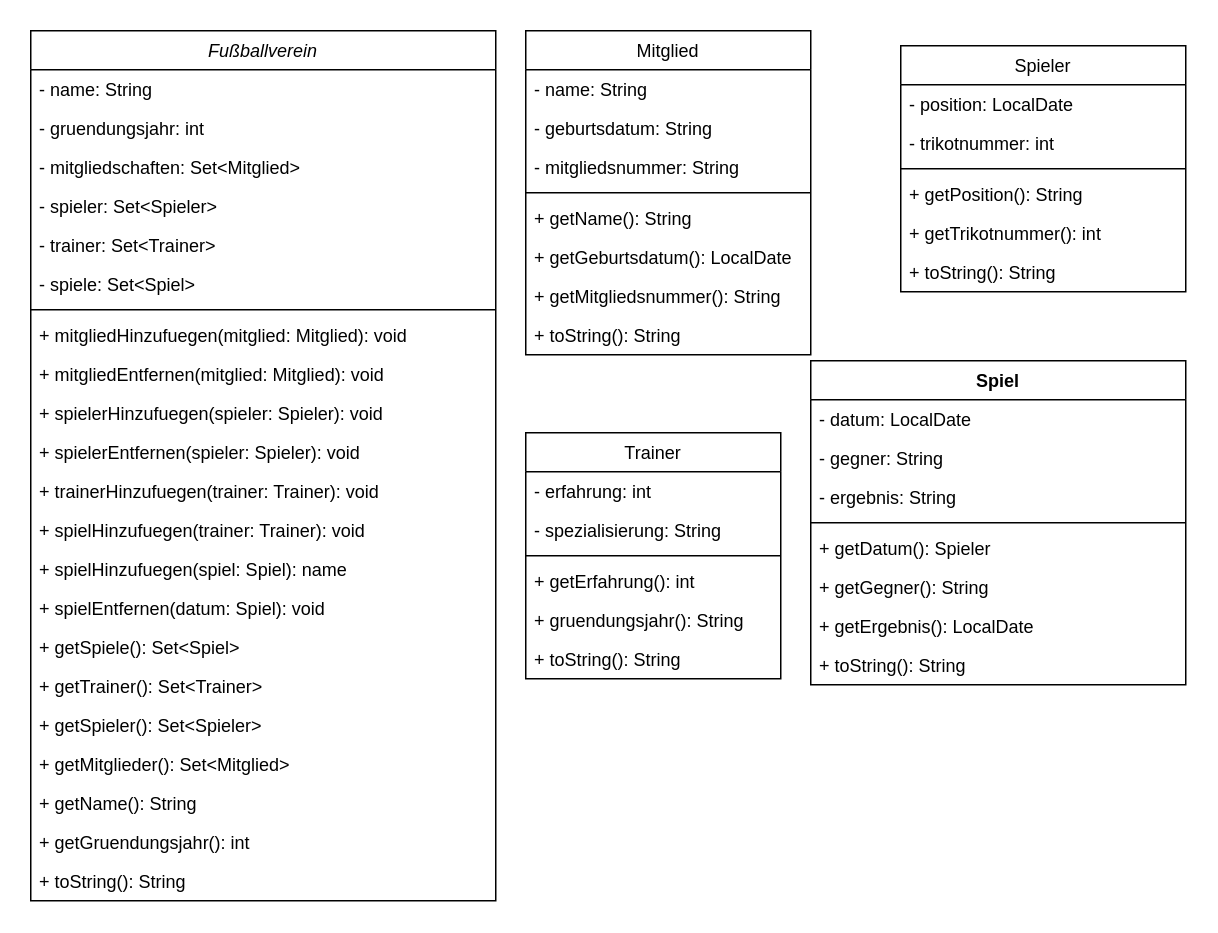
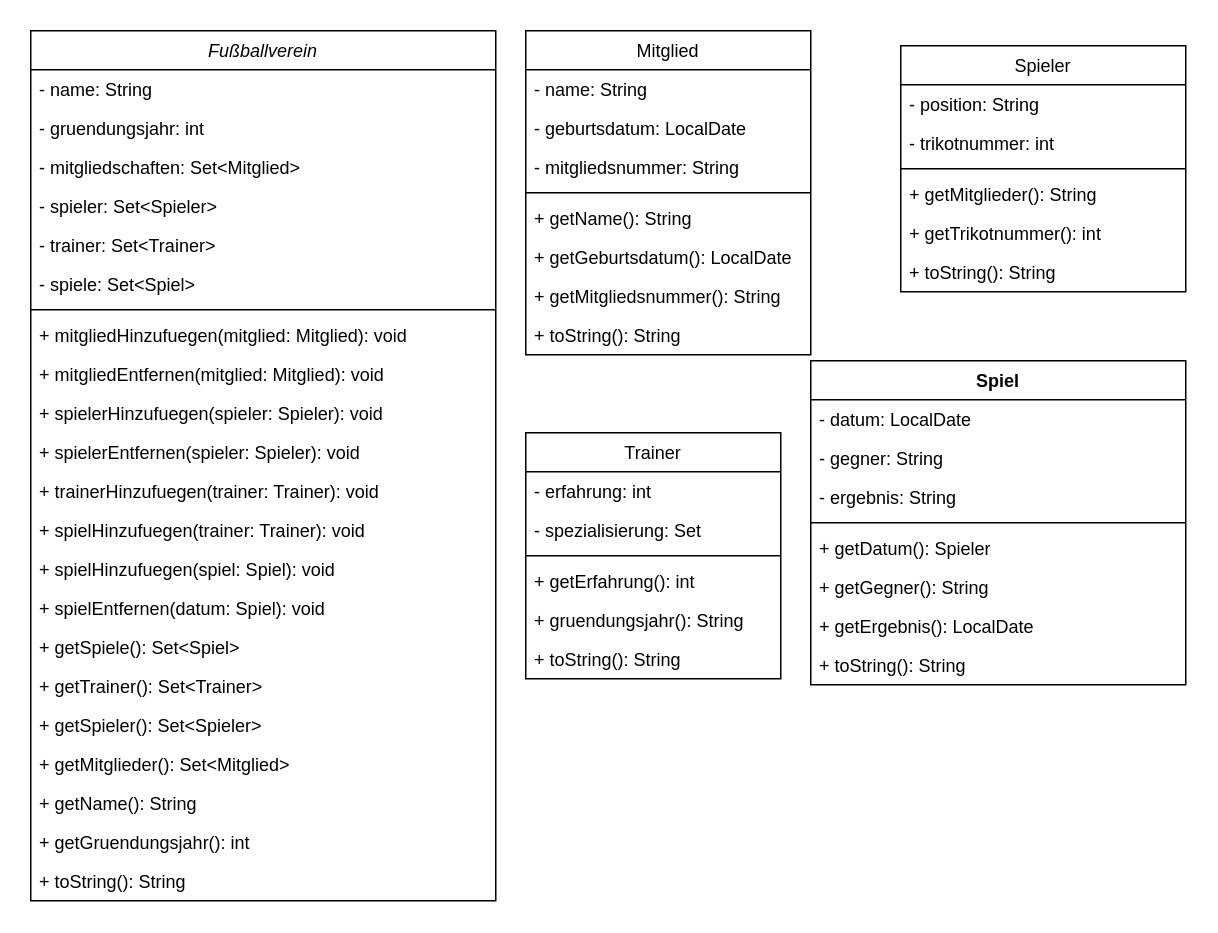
node "- position: LocalDate": label "- position: LocalDate" -> "- position: String"
node "- geburtsdatum: String": label "- geburtsdatum: String" -> "- geburtsdatum: LocalDate"
node "+ getPosition(): String": label "+ getPosition(): String" -> "+ getMitglieder(): String"
node "- spezialisierung: String": label "- spezialisierung: String" -> "- spezialisierung: Set"
node "+ spielHinzufuegen(spiel: Spiel): name": label "+ spielHinzufuegen(spiel: Spiel): name" -> "+ spielHinzufuegen(spiel: Spiel): void"
